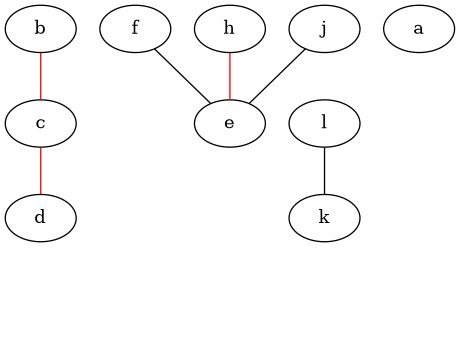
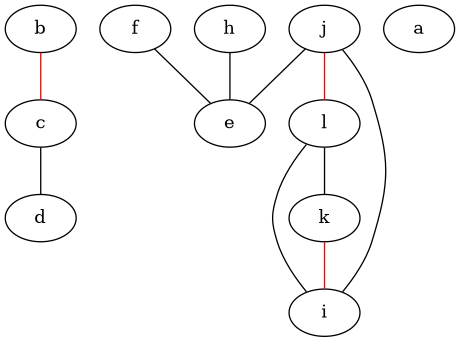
edge "h" -- "e": color red -> black
edge "j" -- "l": added
edge "c" -- "d": color red -> black
node "i": added
